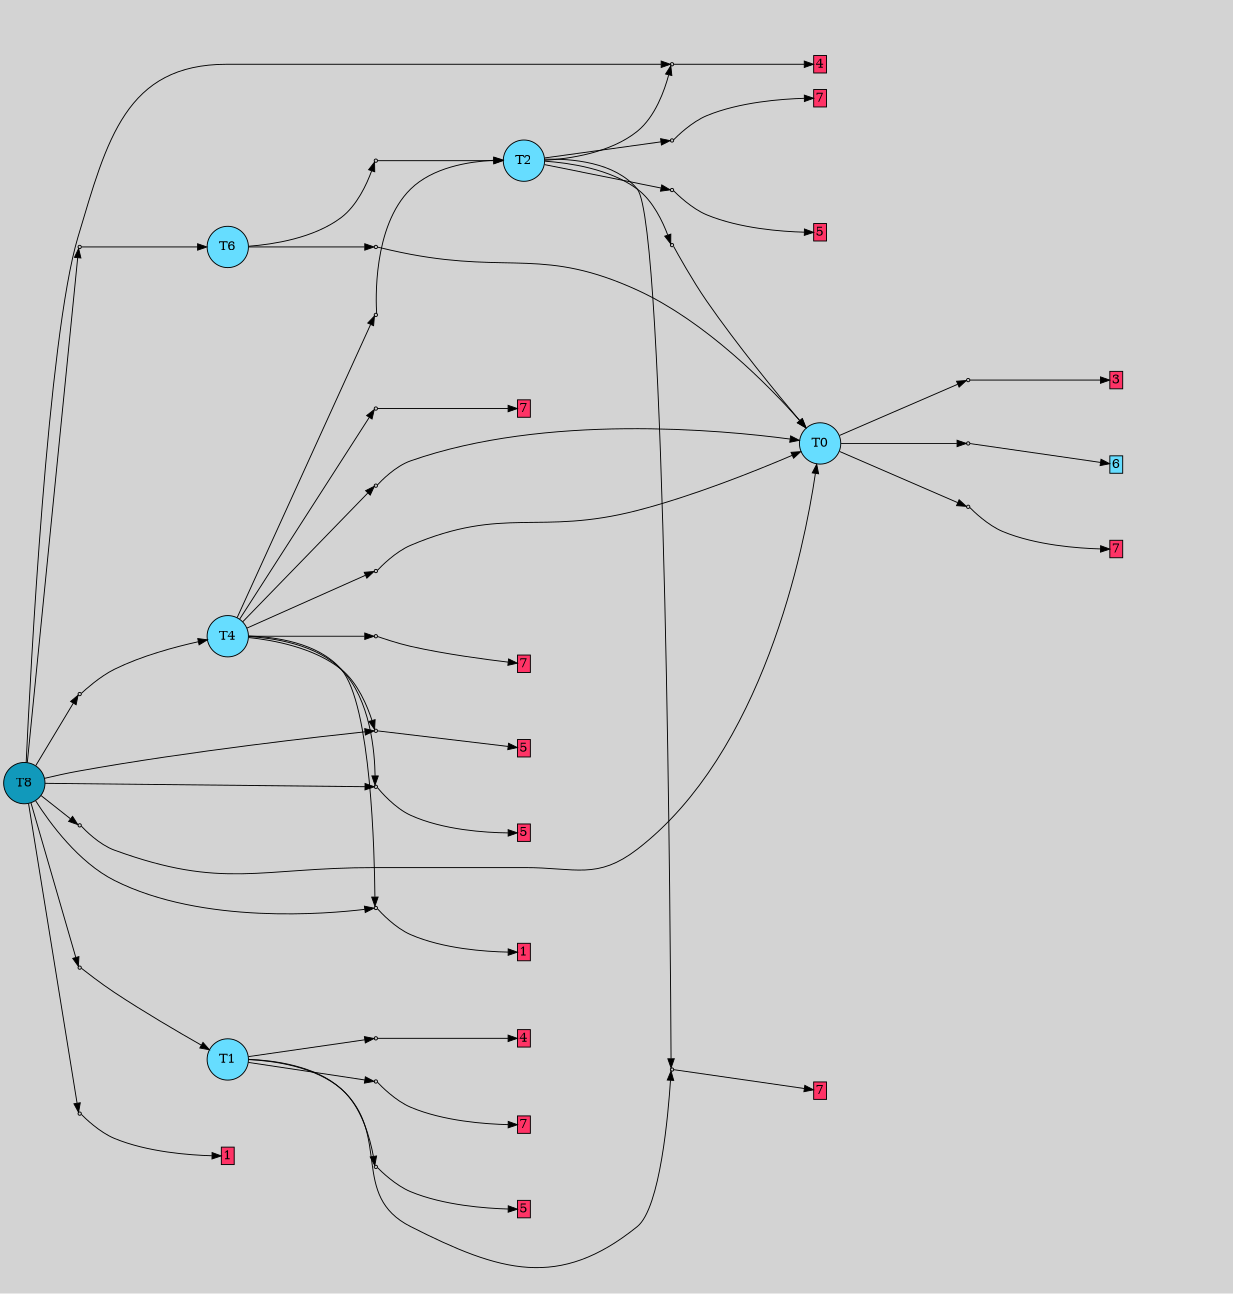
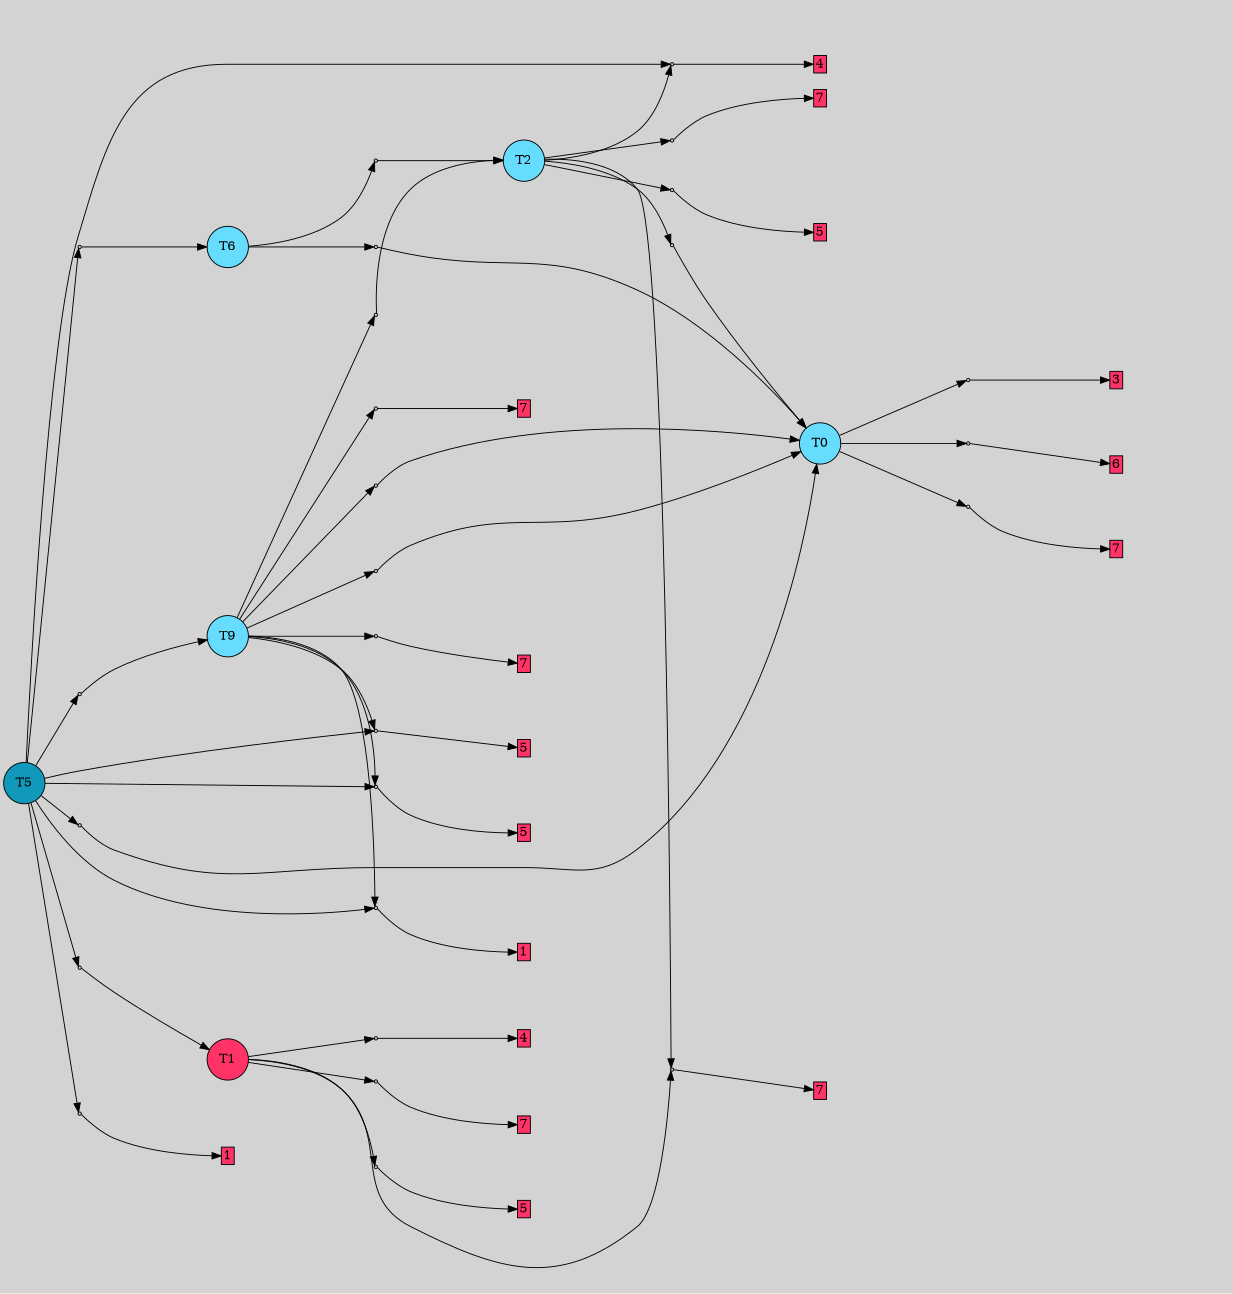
node "6": fillcolor #66ddff -> #ff3366
node "T4": label "T4" -> "T9"
node "T8": label "T8" -> "T5"
node "T1": fillcolor #66ddff -> #ff3366
